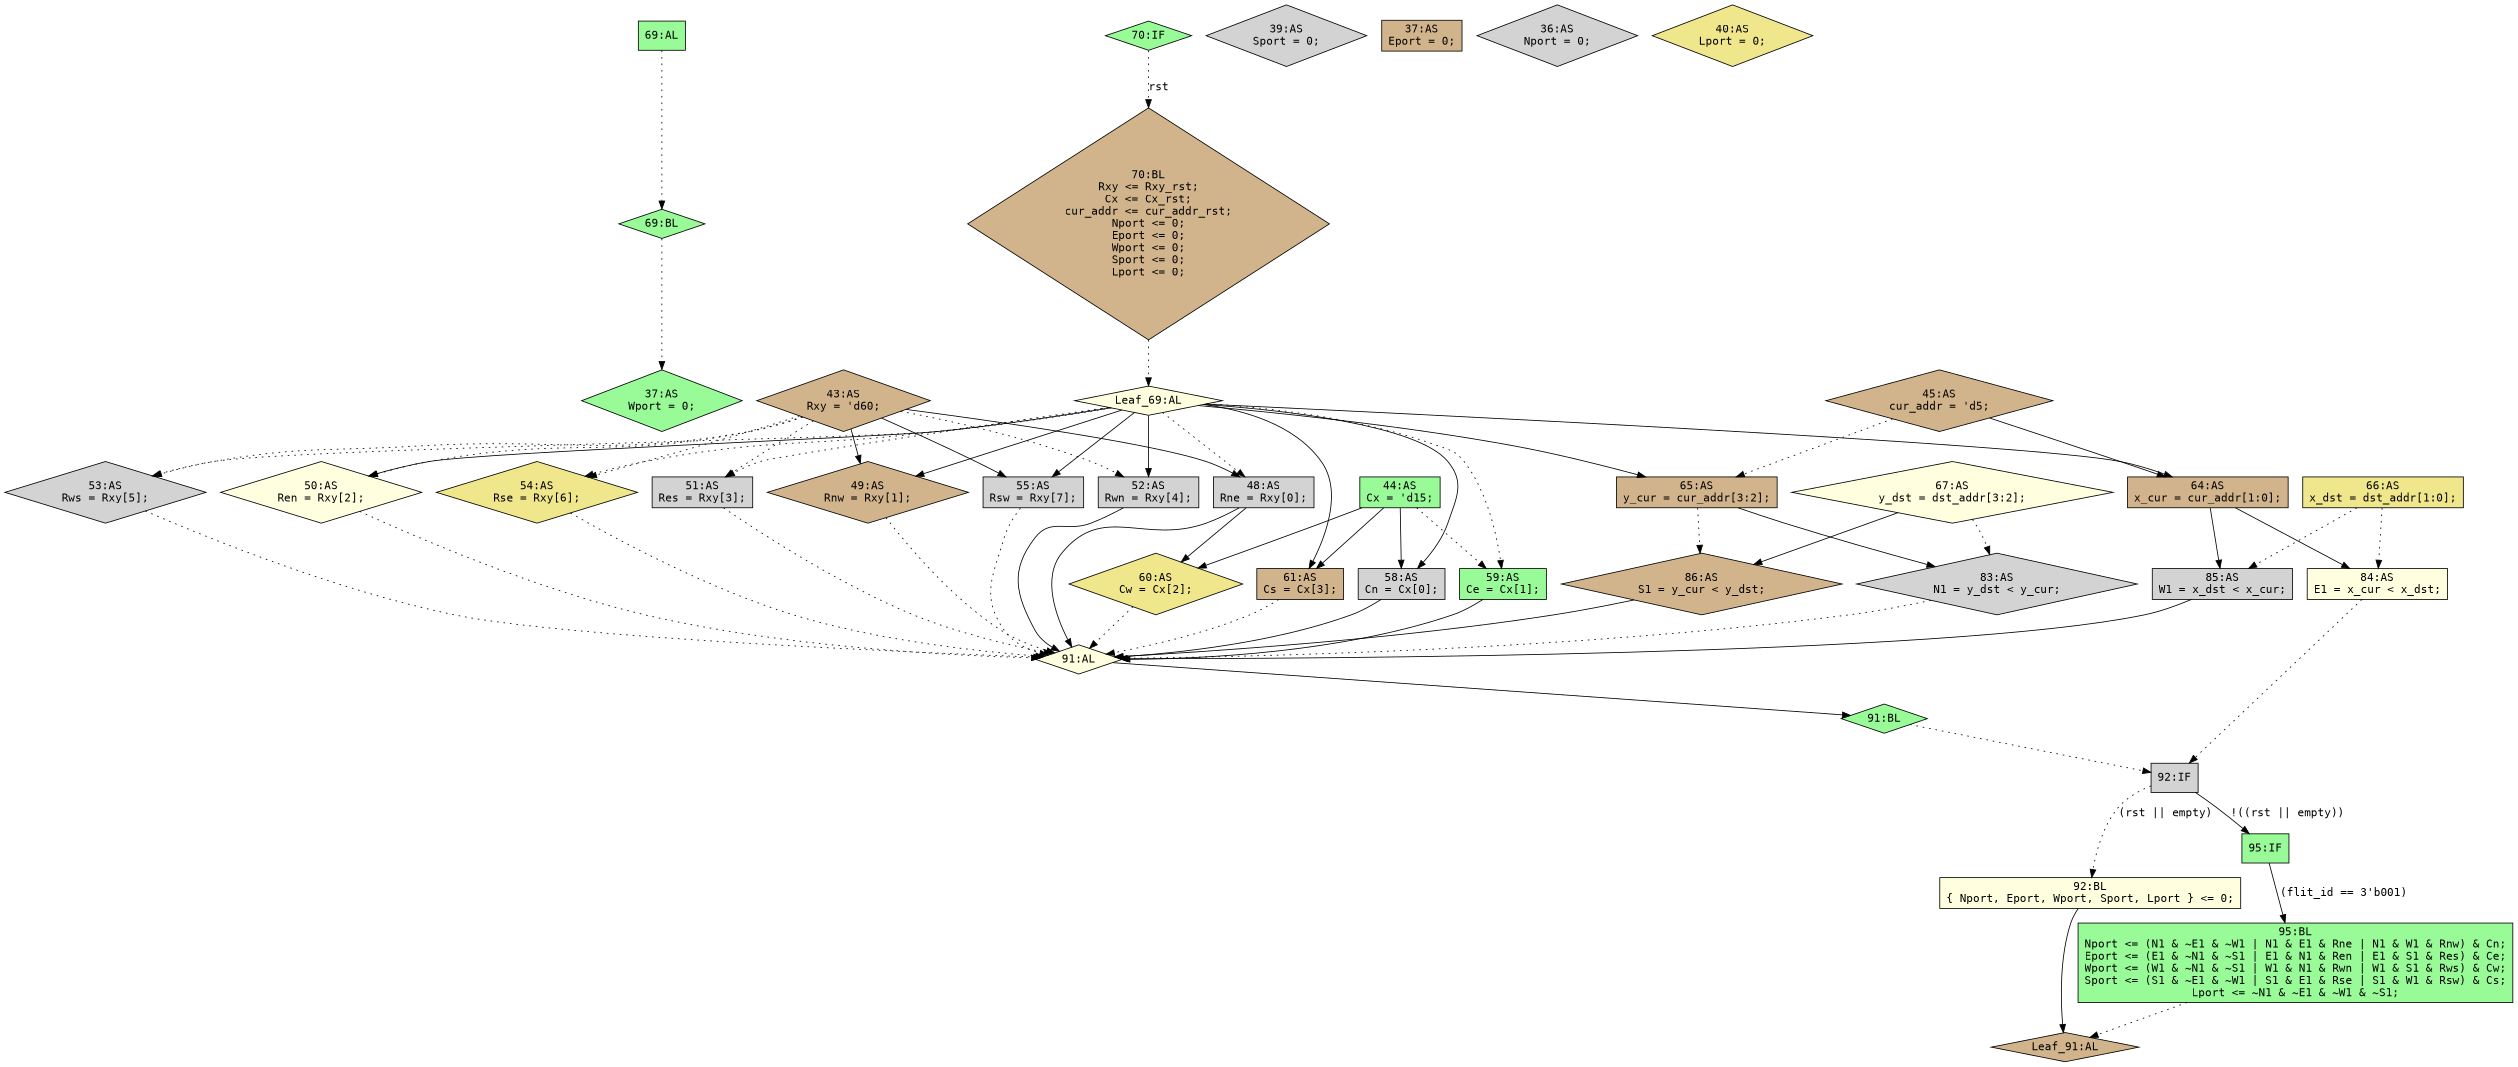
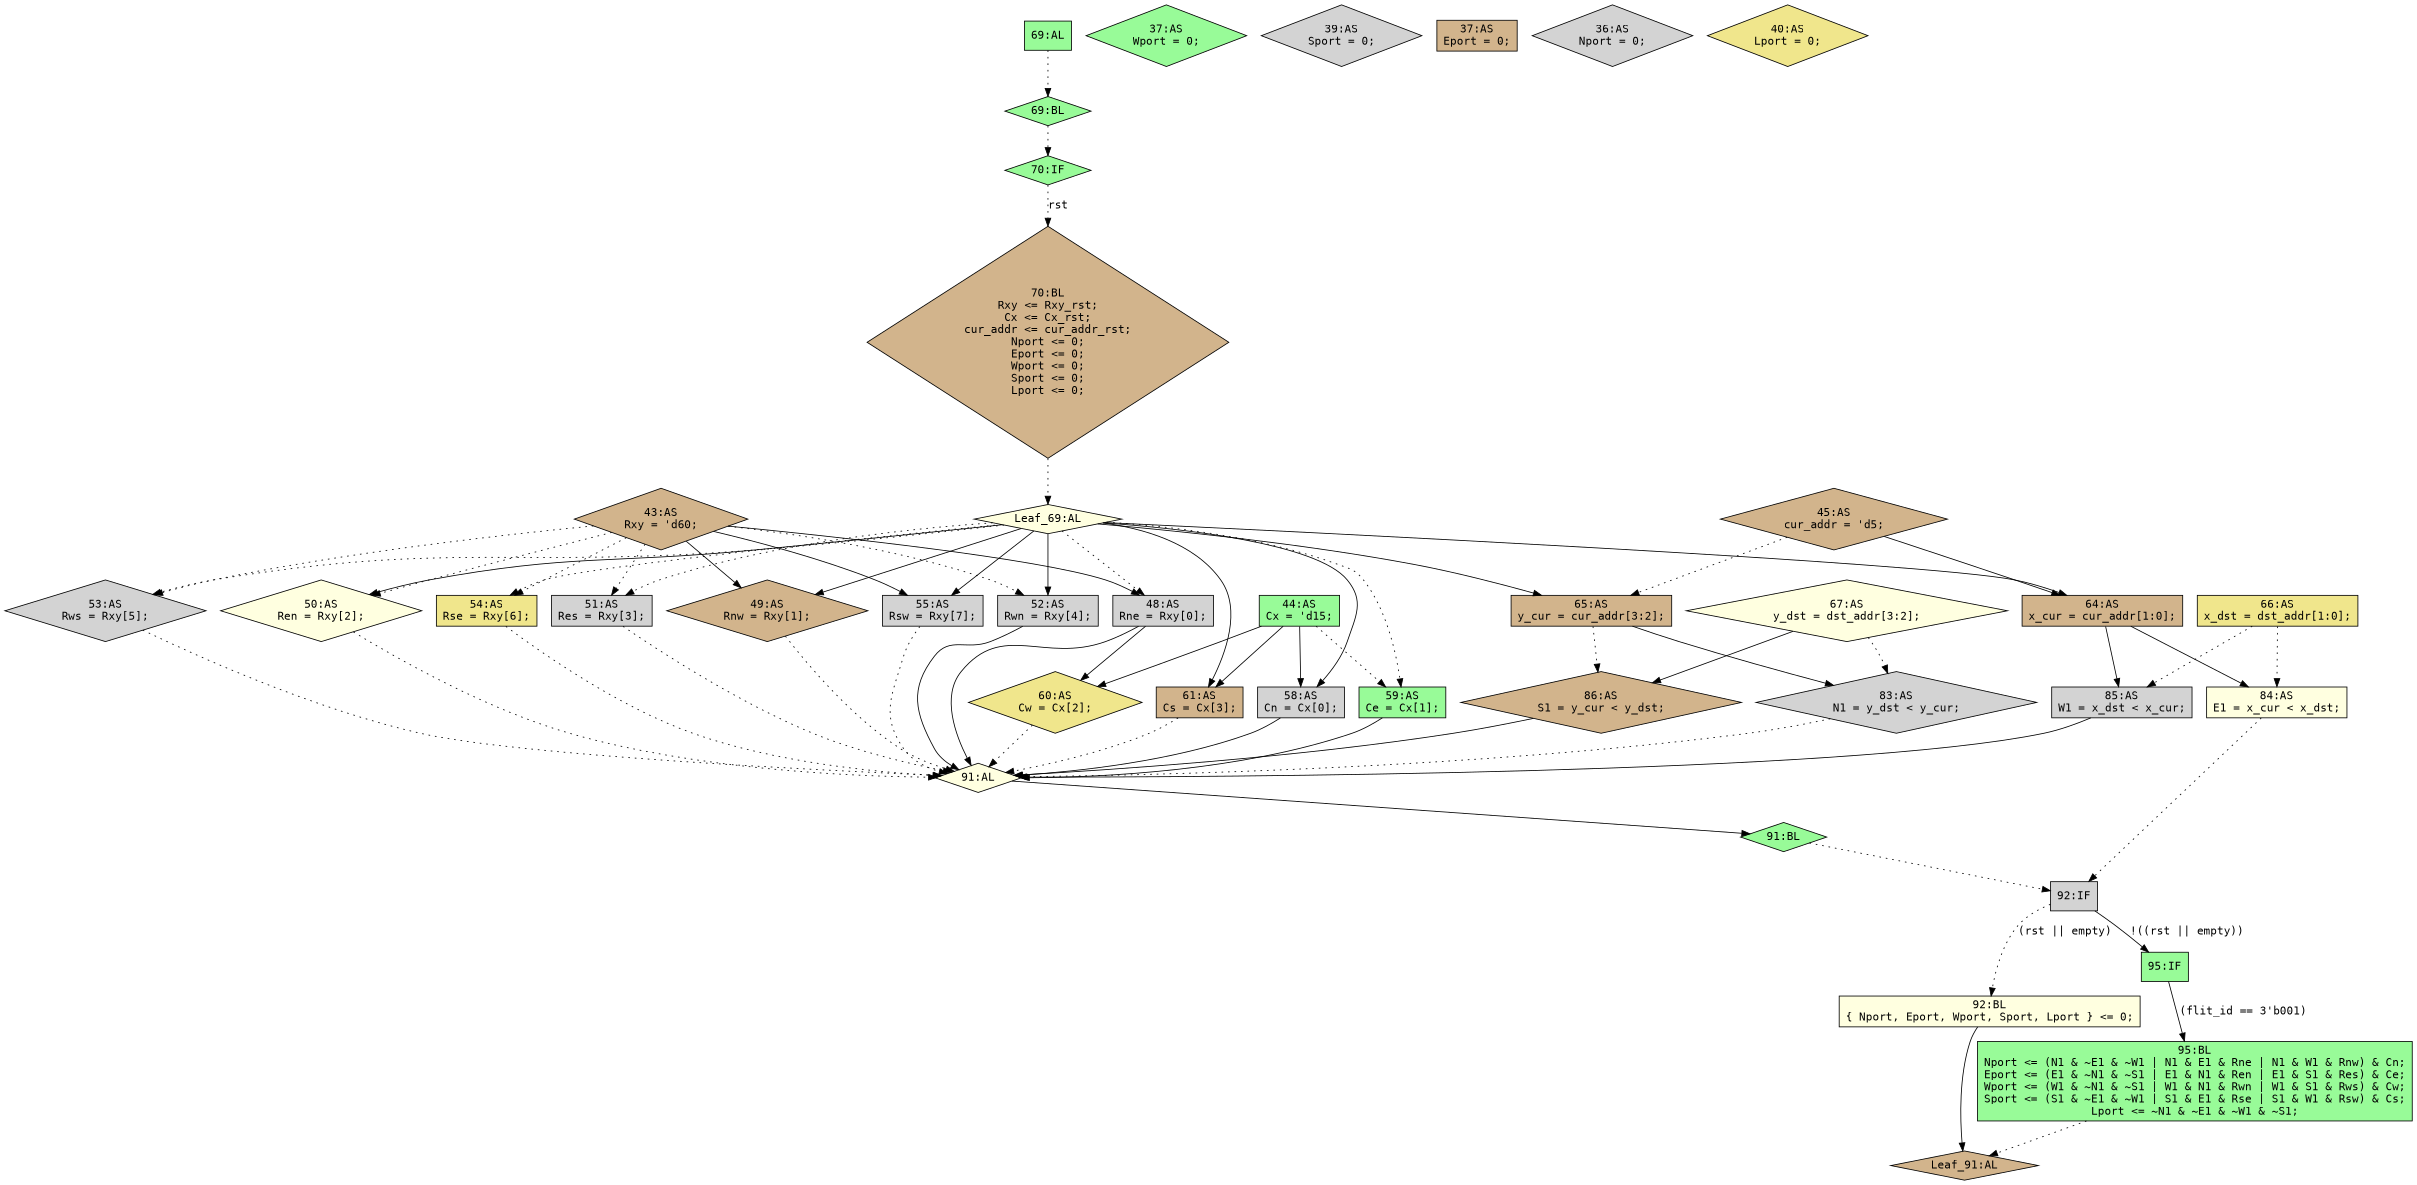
edge "69:BL" -> "37:AS Wport = 0;": now "69:BL" -> "70:IF"
node "54:AS Rse = Rxy[6];": shape diamond -> box
